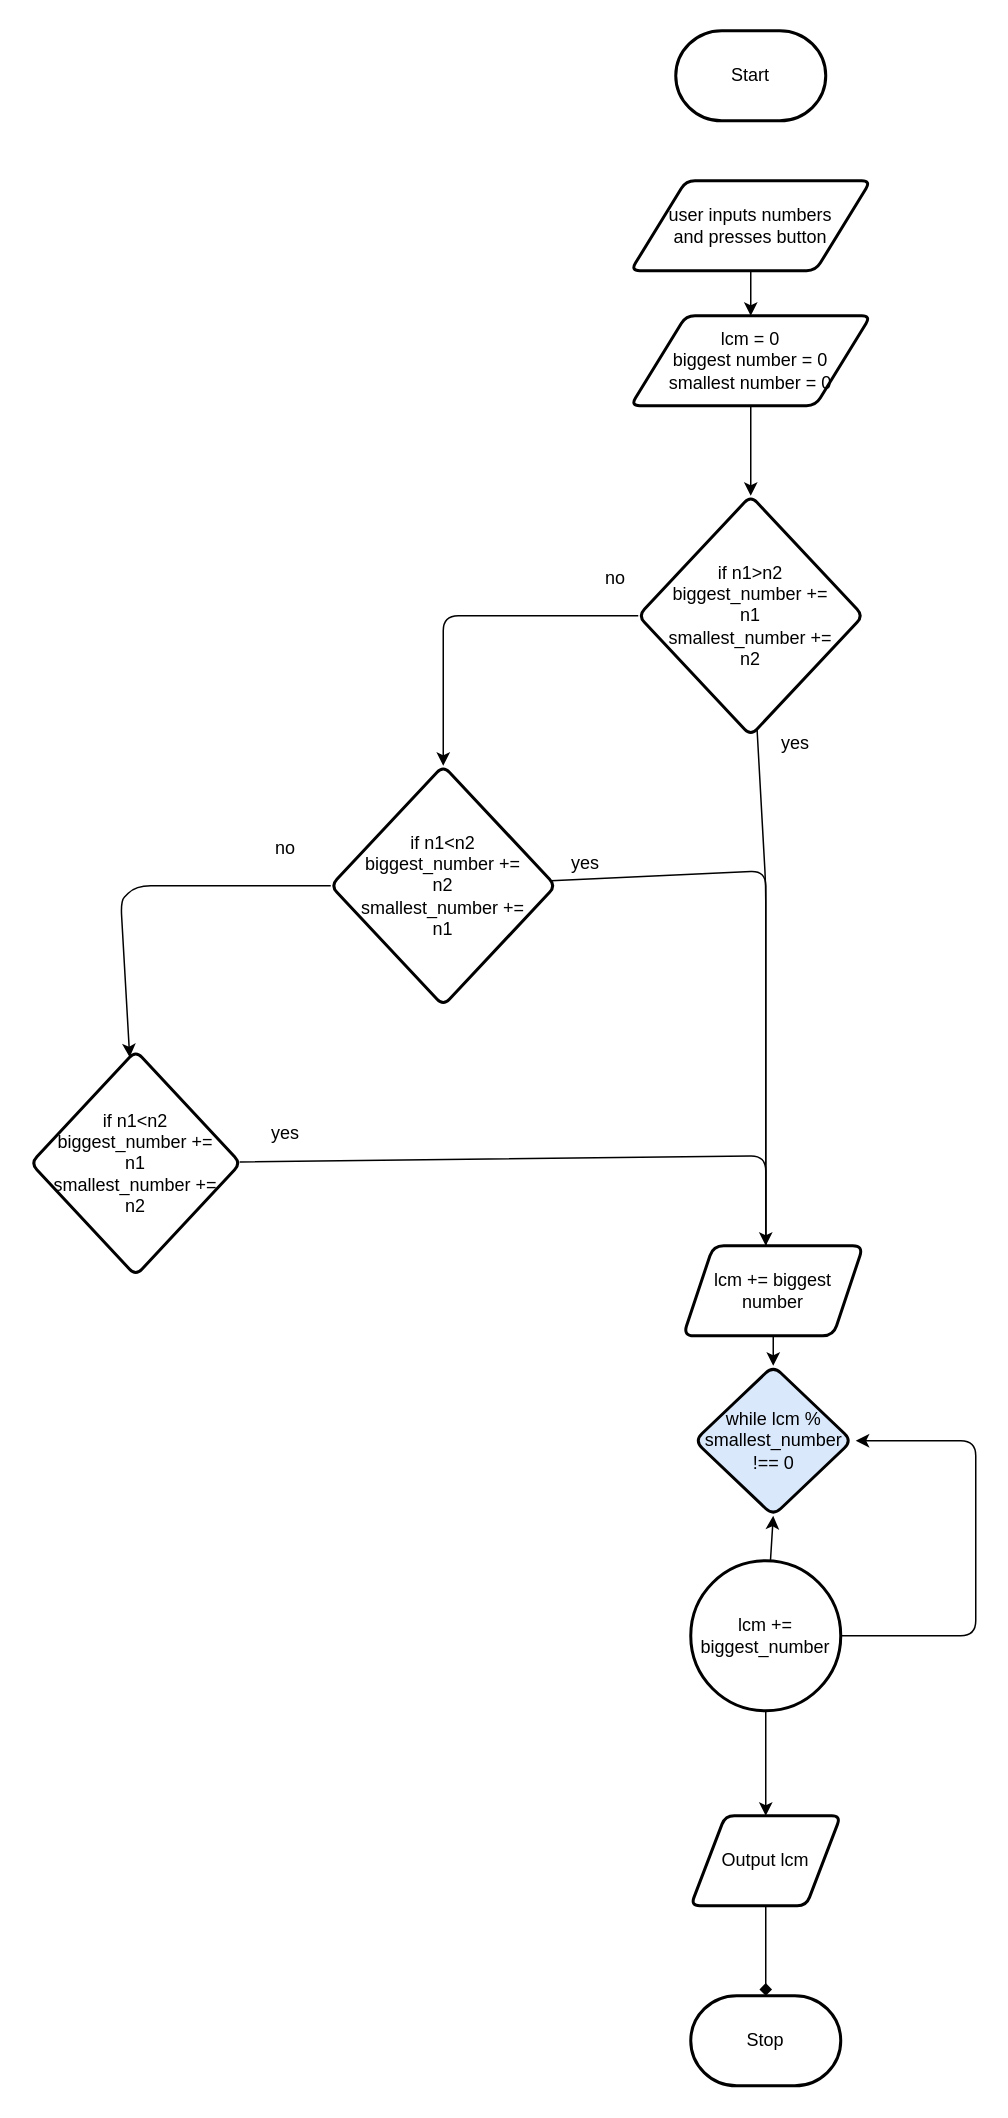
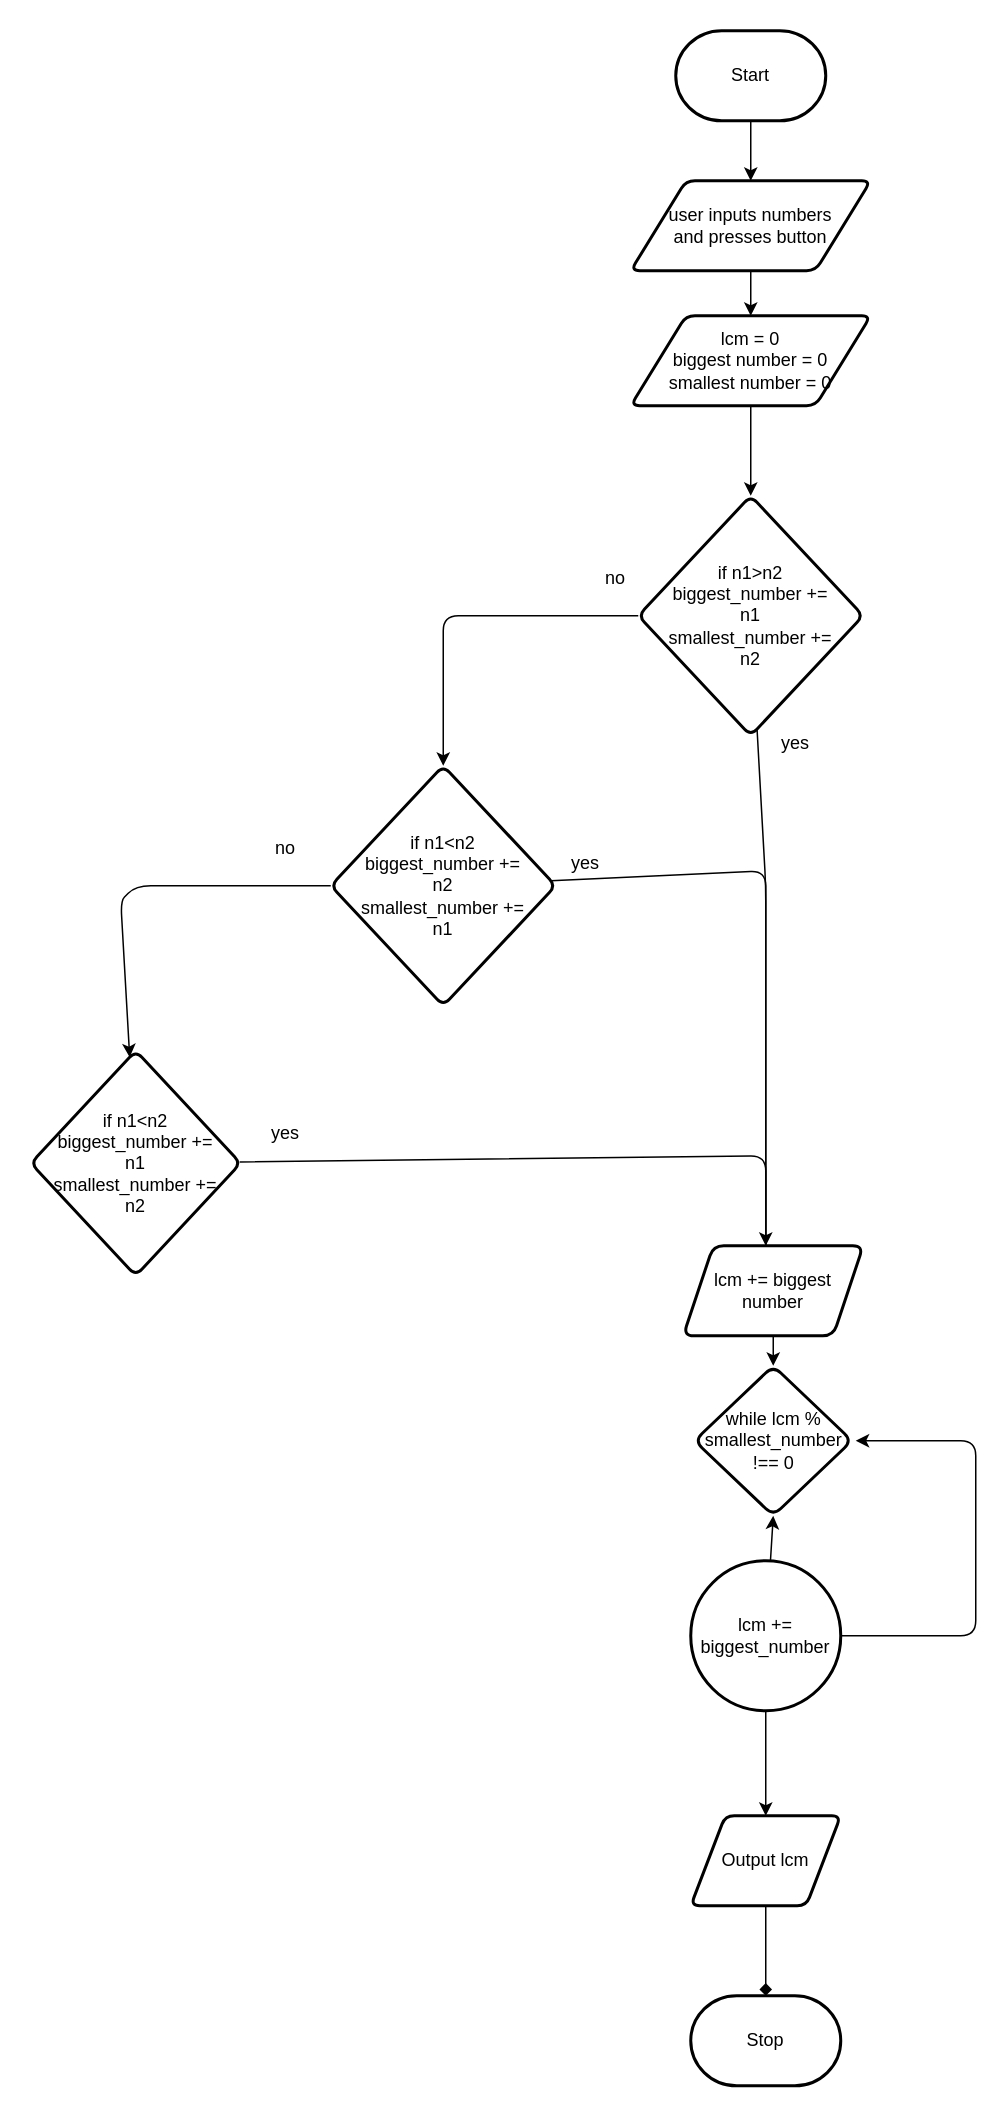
edge "Start" -> "user inputs numbers and presses button": added
node "while lcm % smallest_number !== 0": fillcolor #dae8fc -> #ffffff
